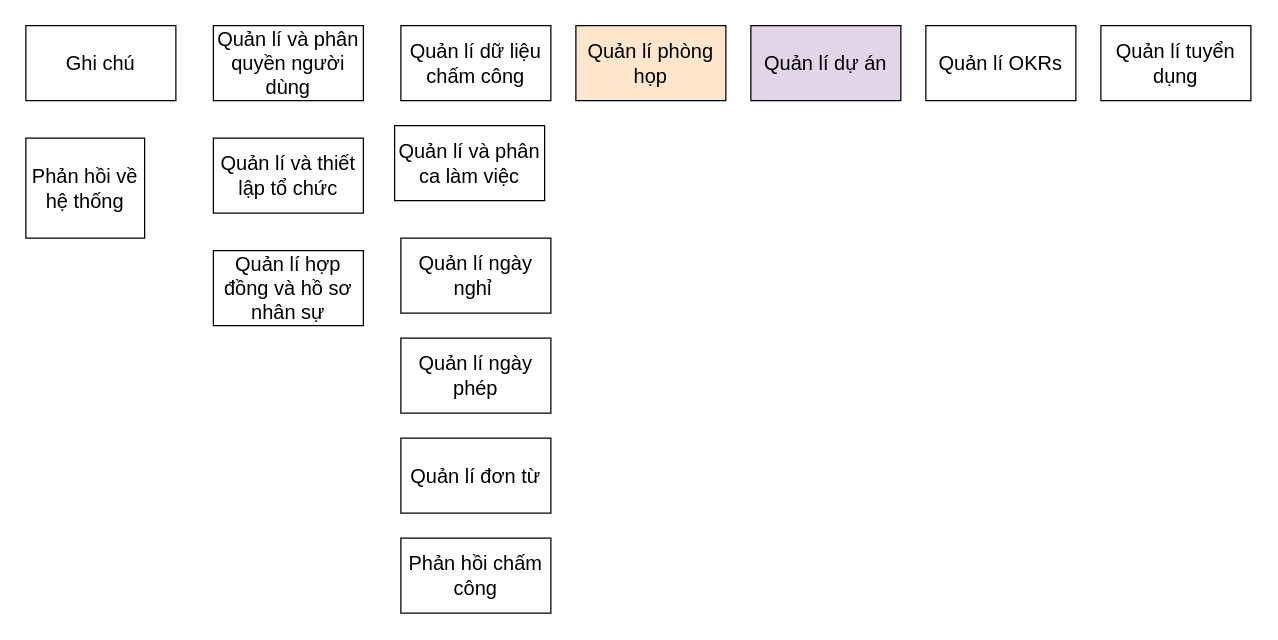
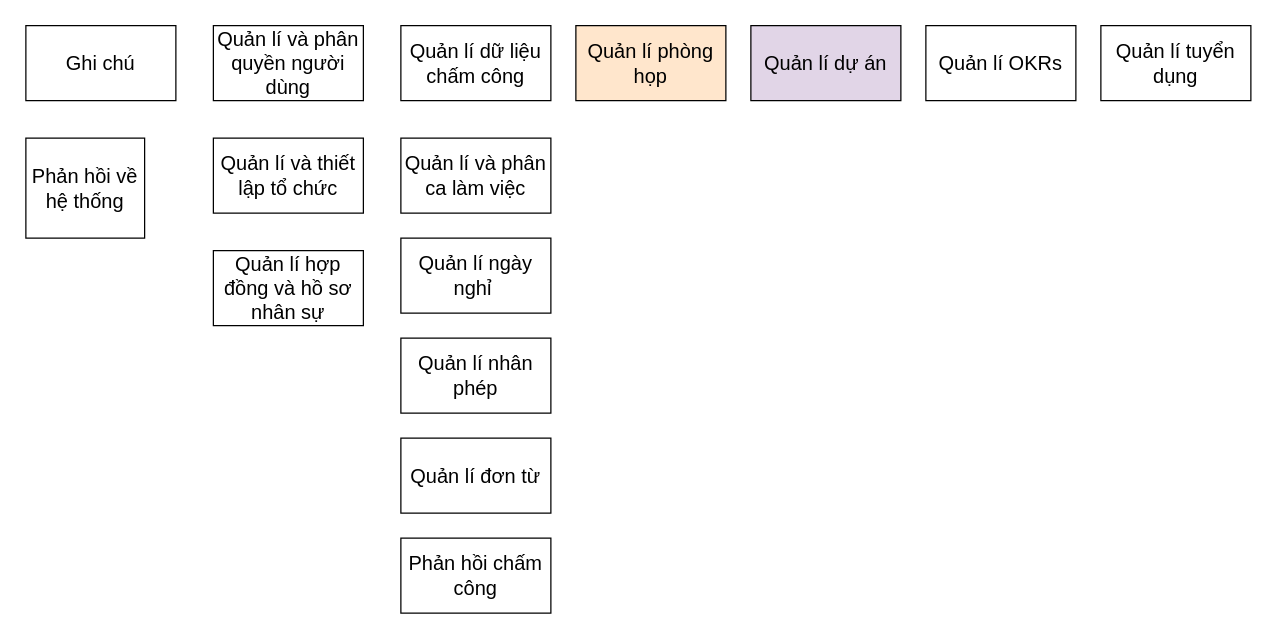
node "Quản lí và phân ca làm việc": moved (469, 163) -> (476, 176)
node "Quản lí ngày phép": label "Quản lí ngày phép" -> "Quản lí nhân phép"
